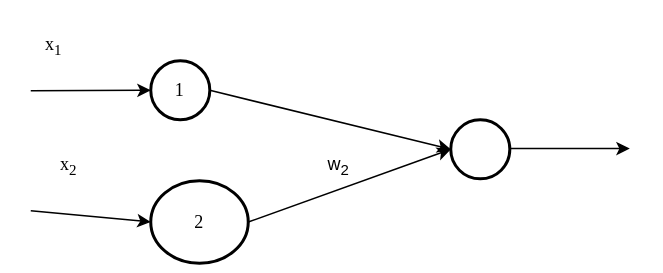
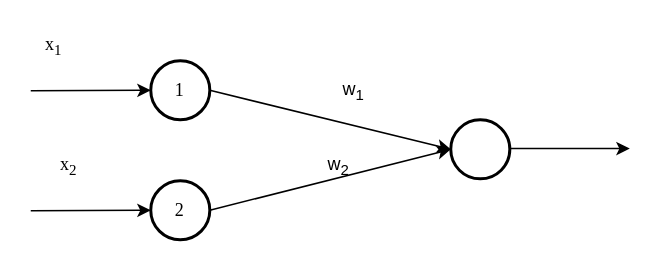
node "w1": added
node "2": size 98x83 -> 59x59
